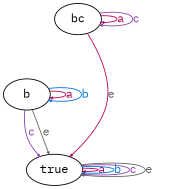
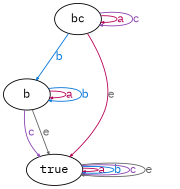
edge "bc" -> "b": added, label "b"
